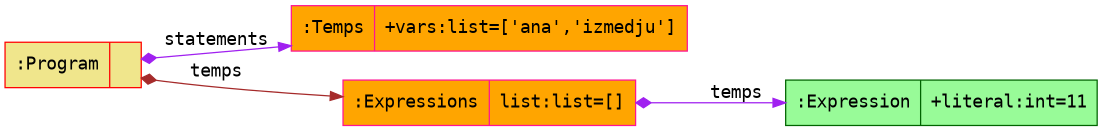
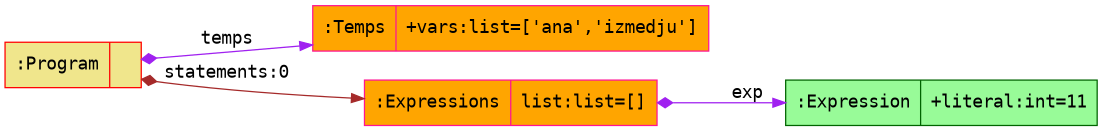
edge ":Temps" -- ":Program": label "statements" -> "temps"
edge ":Program" -- ":Expressions": label "temps" -> "statements:0"
edge ":Expressions" -- ":Expression": label "temps" -> "exp"
